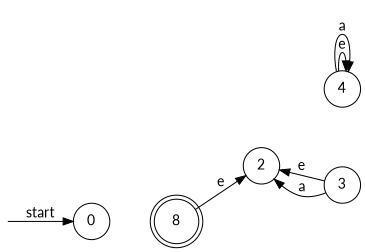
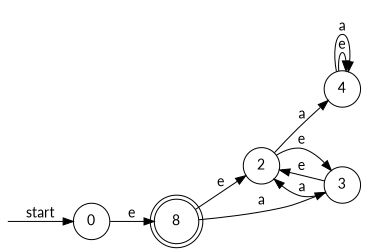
edge "2" -> "4": added, label "a"
edge "2" -> "3": added, label "e"
edge "8" -> "3": added, label "a"
edge "0" -> "8": added, label "e"
